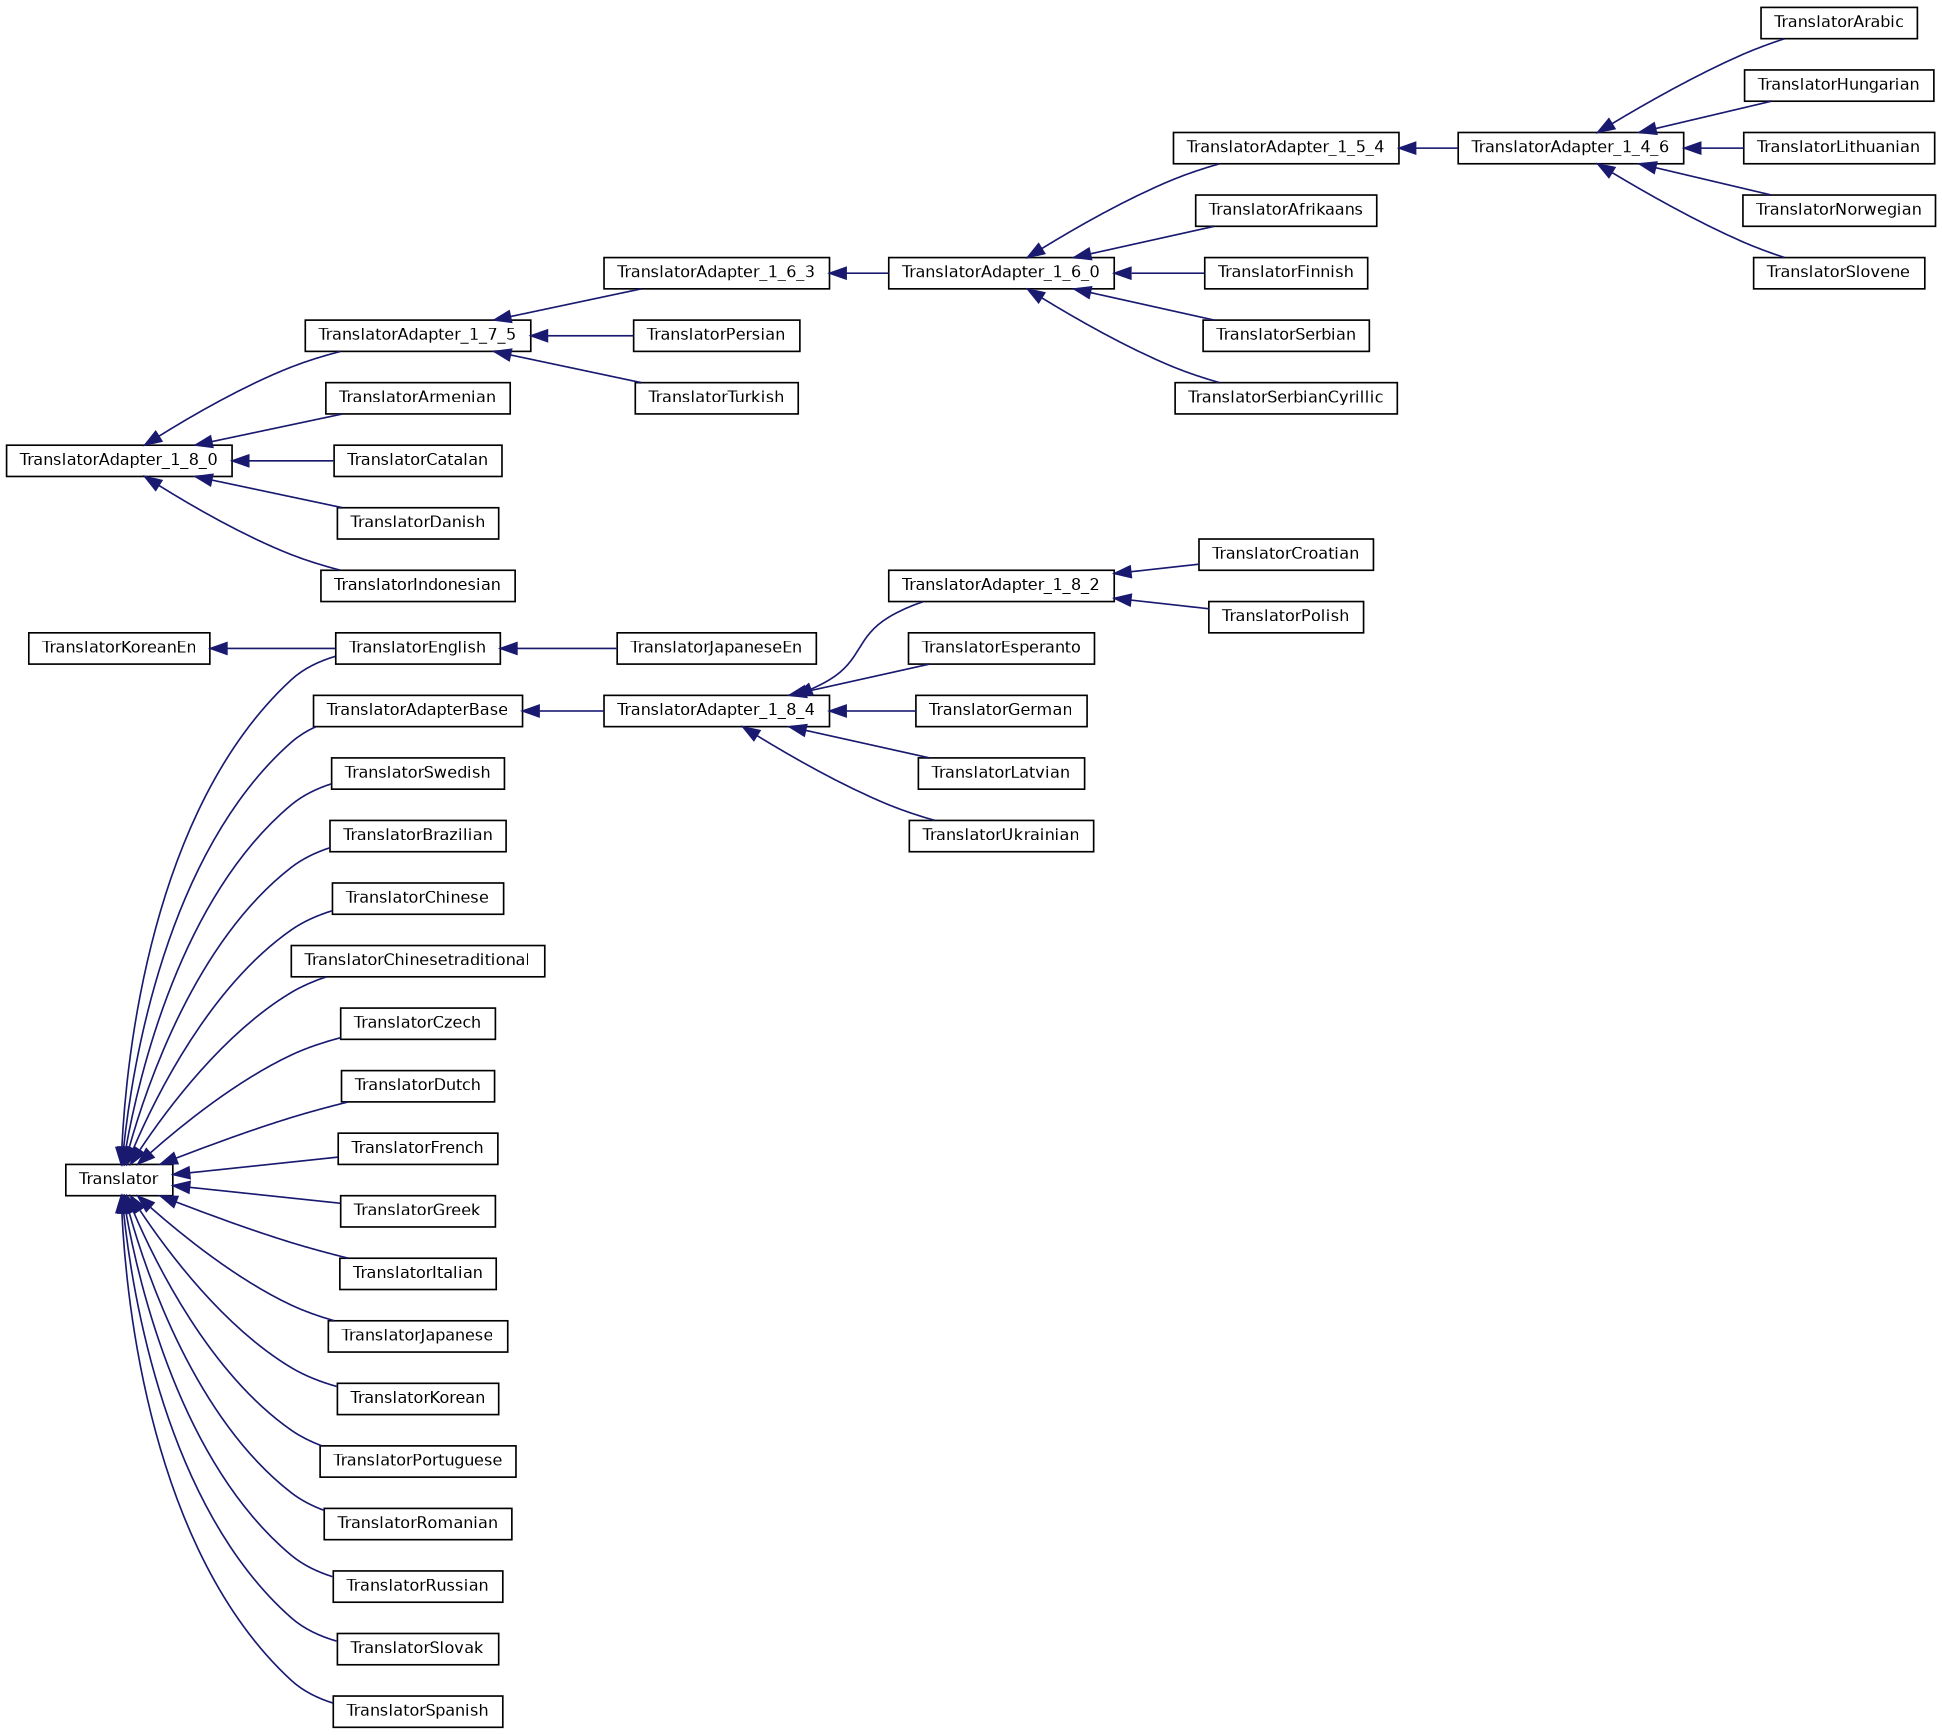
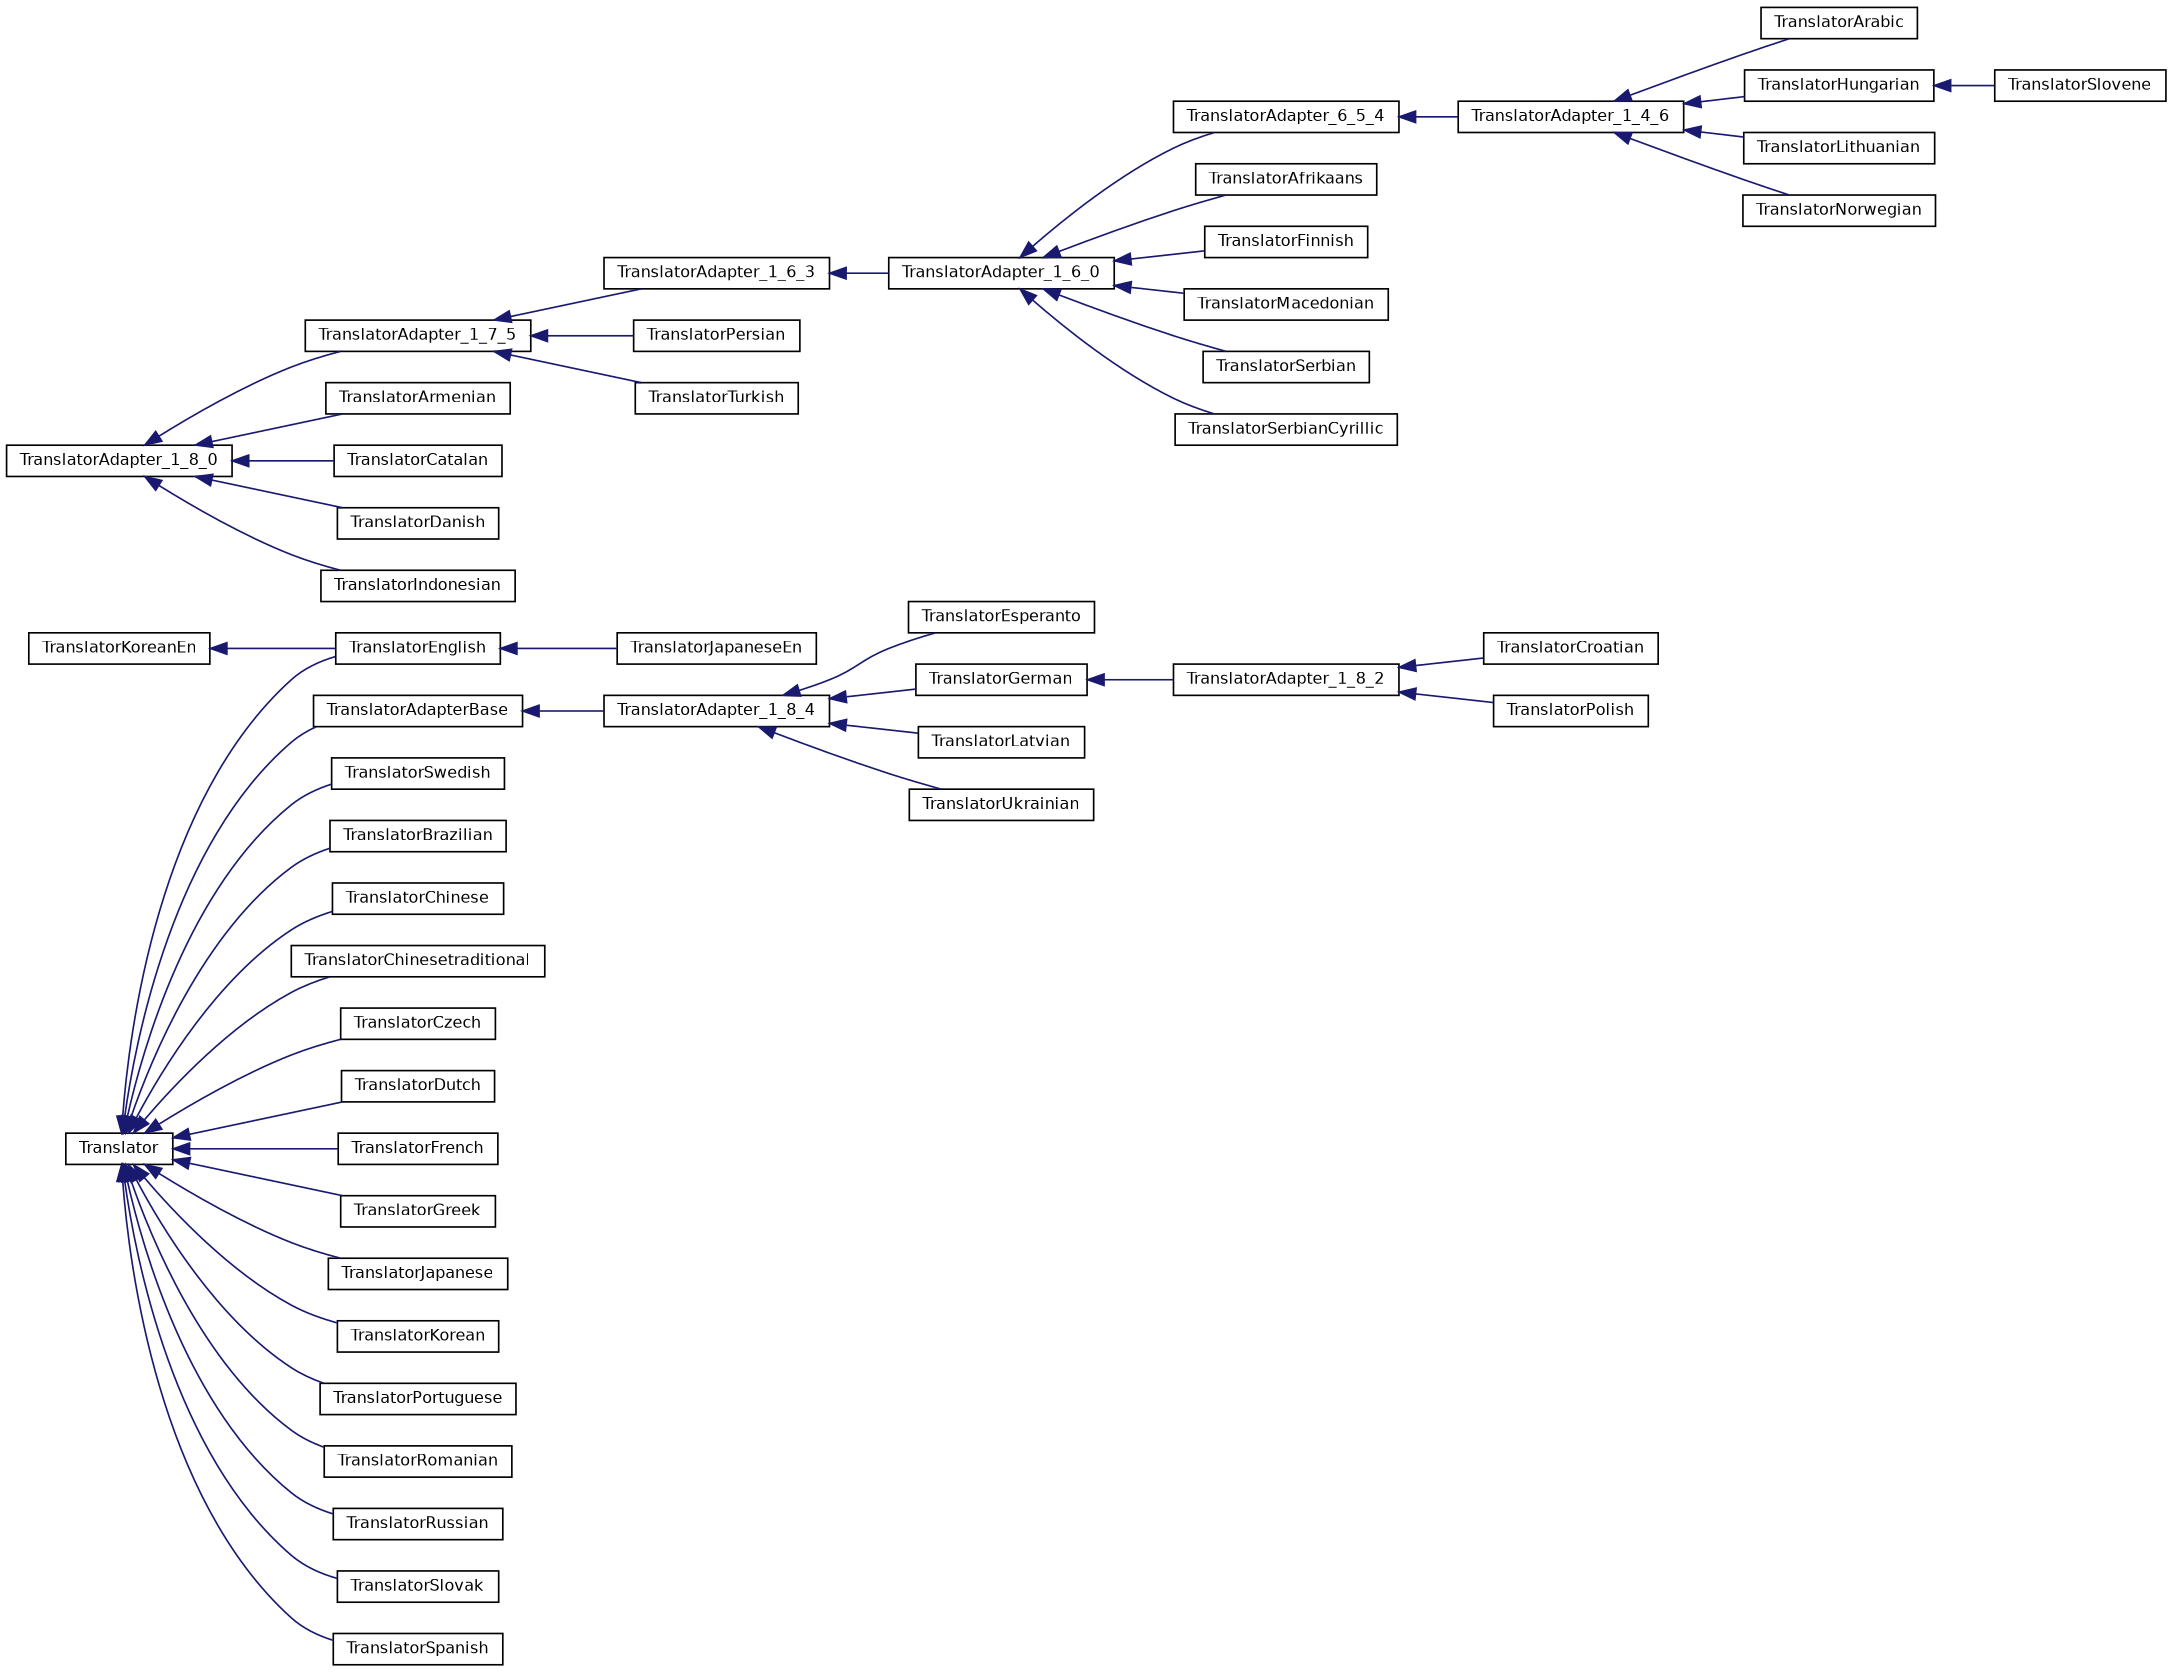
node "TranslatorAdapter_1_5_4": label "TranslatorAdapter_1_5_4" -> "TranslatorAdapter_6_5_4"
edge "TranslatorSlovene" -> "TranslatorAdapter_1_4_6": now "TranslatorSlovene" -> "TranslatorHungarian"
node "TranslatorMacedonian": added
edge "TranslatorAdapter_1_8_2" -> "TranslatorAdapter_1_8_4": now "TranslatorAdapter_1_8_2" -> "TranslatorGerman"
node "TranslatorItalian": removed
